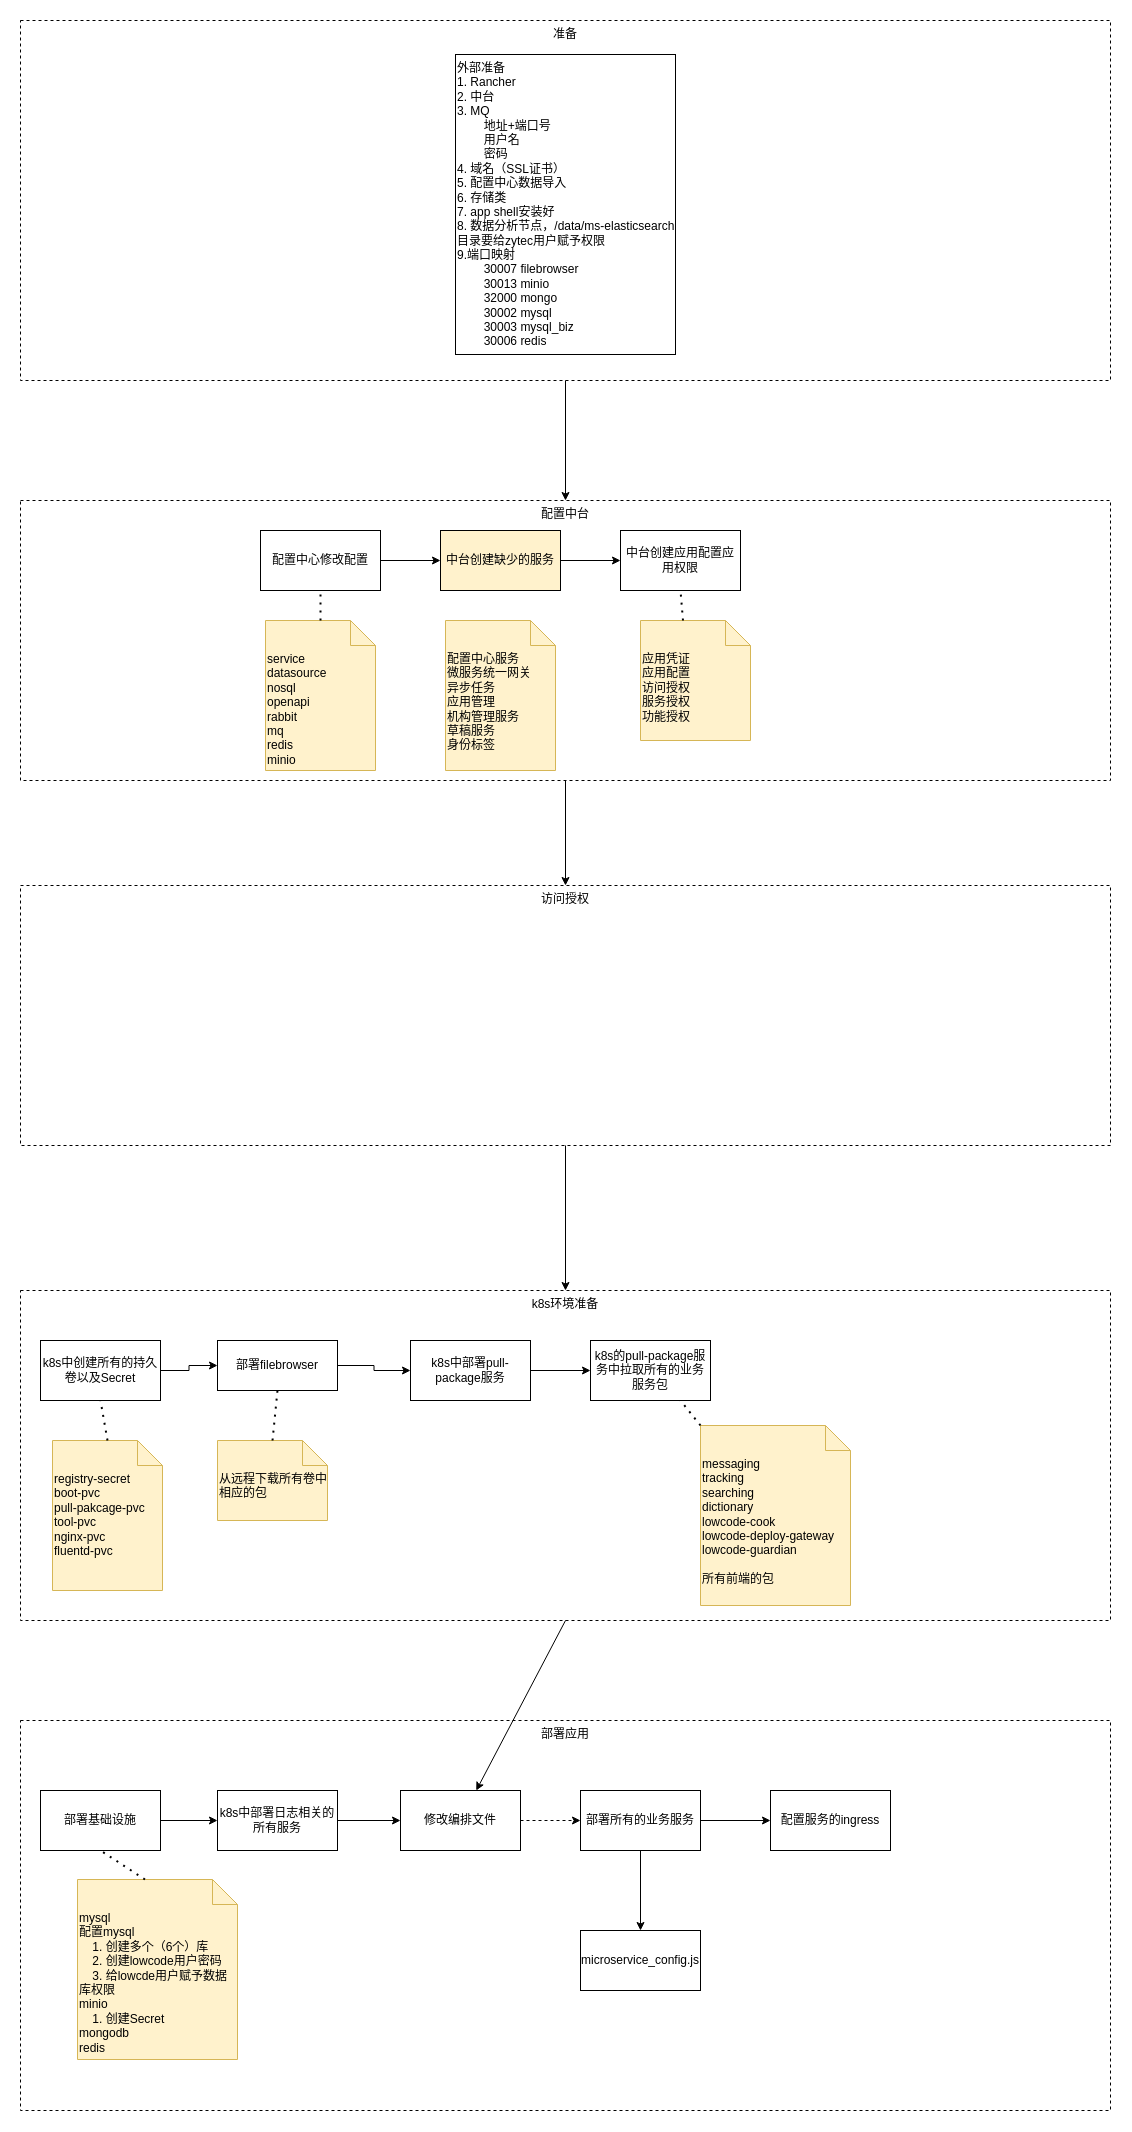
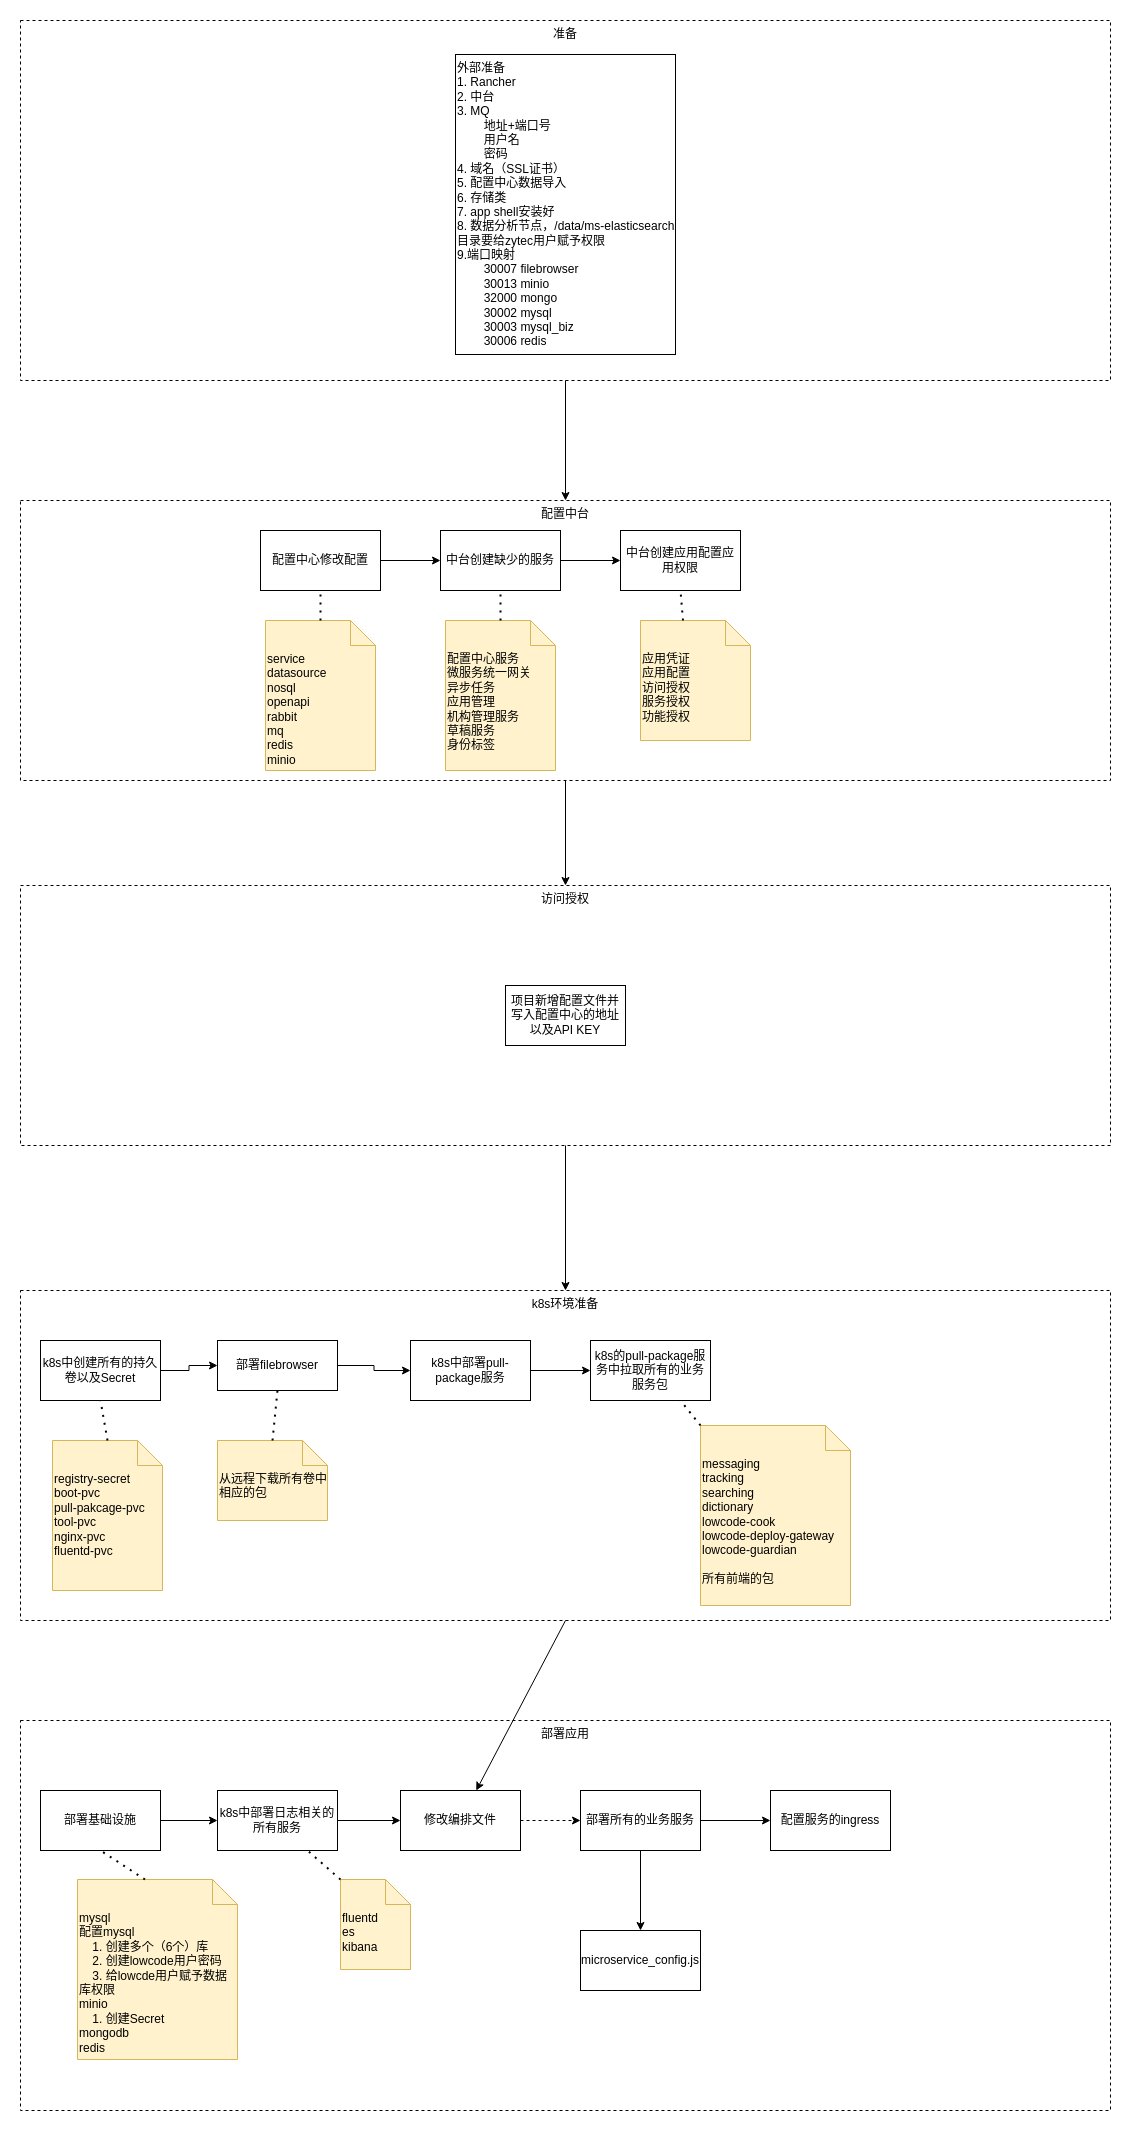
node "中台创建缺少的服务": fillcolor #fff2cc -> #ffffff
edge "中台创建缺少的服务" -- "配置中心服务 微服务统一网关 异步任务 应用管理 机构管理服务 草稿服务 身份标签": added
node "项目新增配置文件并写入配置中心的地址以及API KEY": added
edge "k8s中部署日志相关的所有服务" -- "fluentd es kibana": added
node "fluentd es kibana": added
